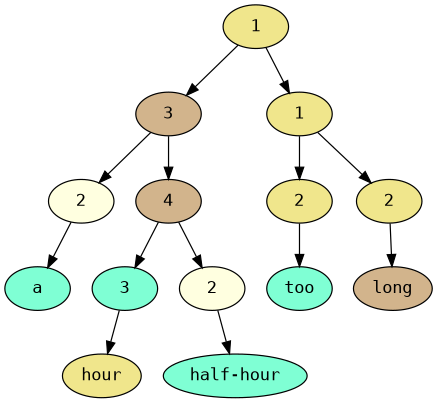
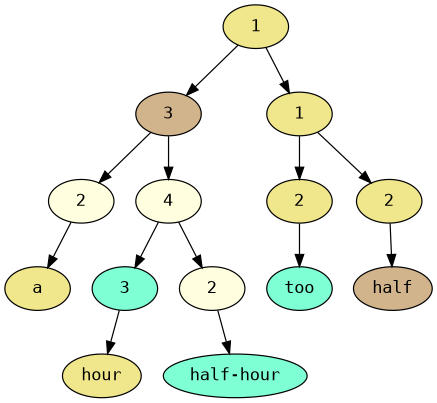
node "4": fillcolor tan -> lightyellow
node "a": fillcolor aquamarine -> khaki
node "long": label "long" -> "half"
